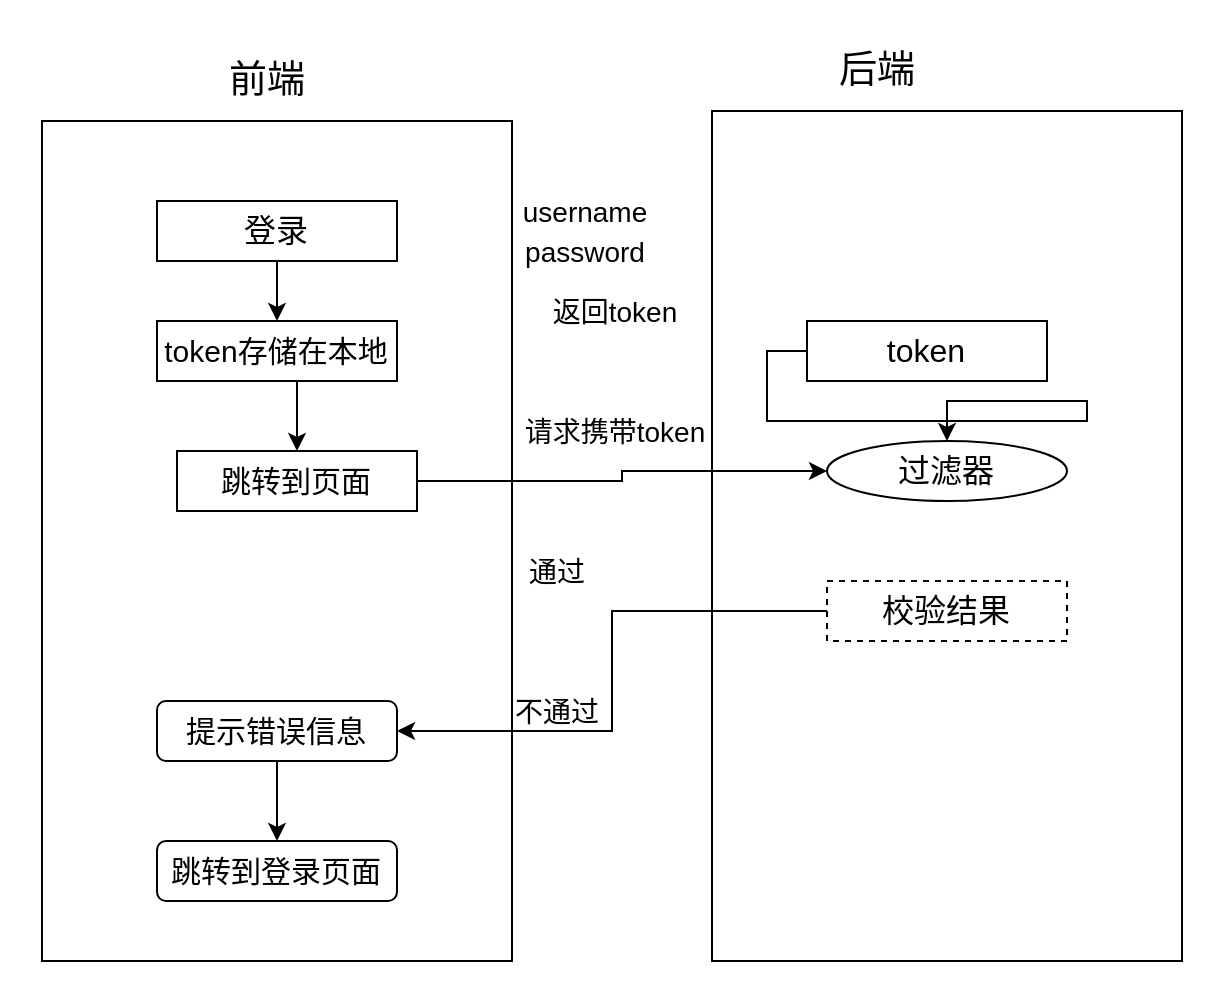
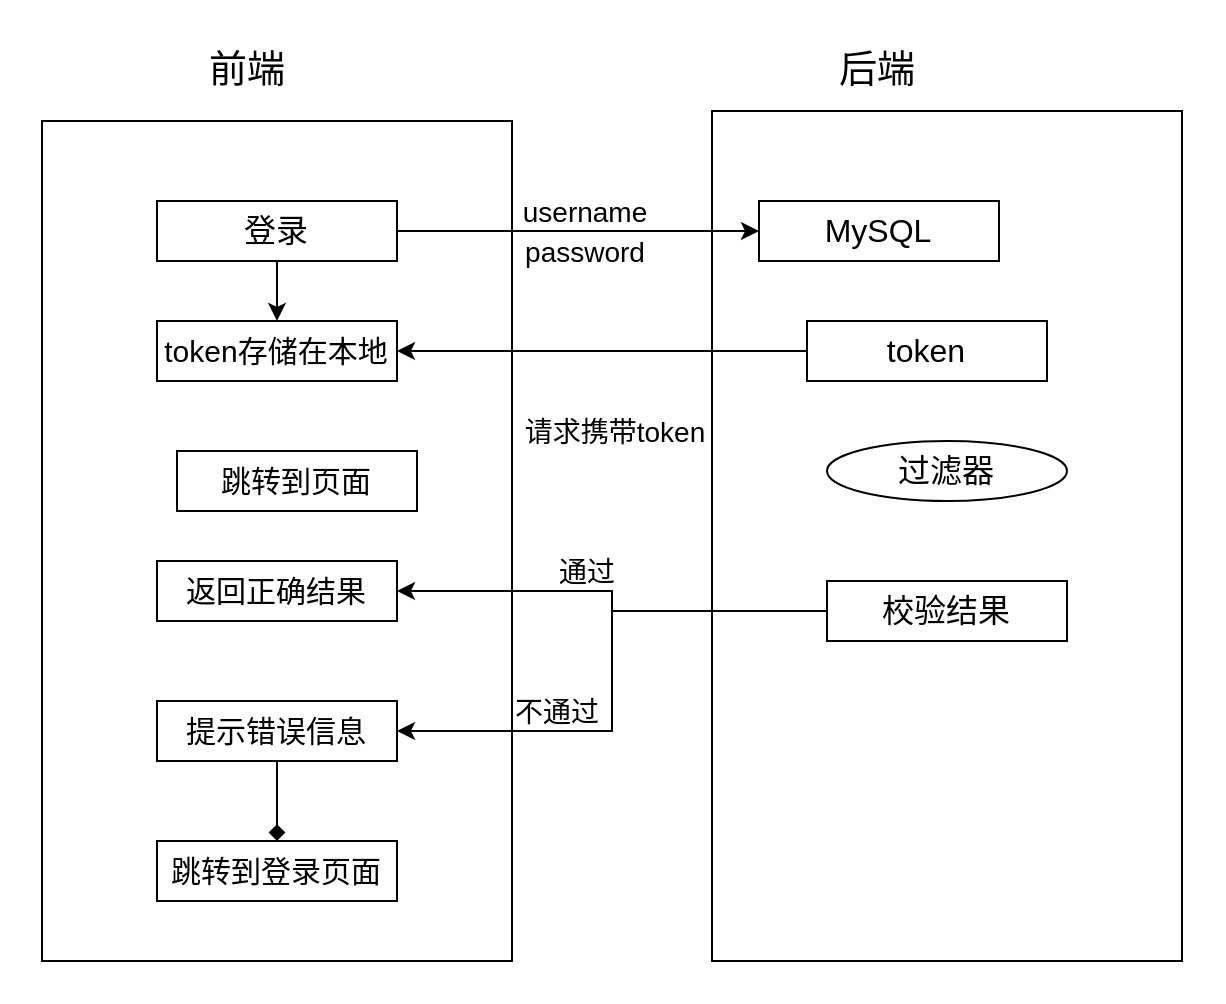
node "前端": moved (267, 81) -> (247, 71)
edge "登录" -> "MySQL": added
node "MySQL": added
node "返回token": removed
edge "token存储在本地" -> "跳转到页面": removed
edge "token" -> "过滤器": now "token" -> "token存储在本地"
edge "跳转到页面" -> "过滤器": removed
node "通过": moved (557, 571) -> (587, 571)
node "返回正确结果": added
edge "校验结果" -> "返回正确结果": added
node "校验结果": style dashed -> solid
node "提示错误信息": shape rounded rectangle -> rectangle
edge "提示错误信息" -> "跳转到登录页面": arrowhead classic -> diamond
node "跳转到登录页面": shape rounded rectangle -> rectangle
